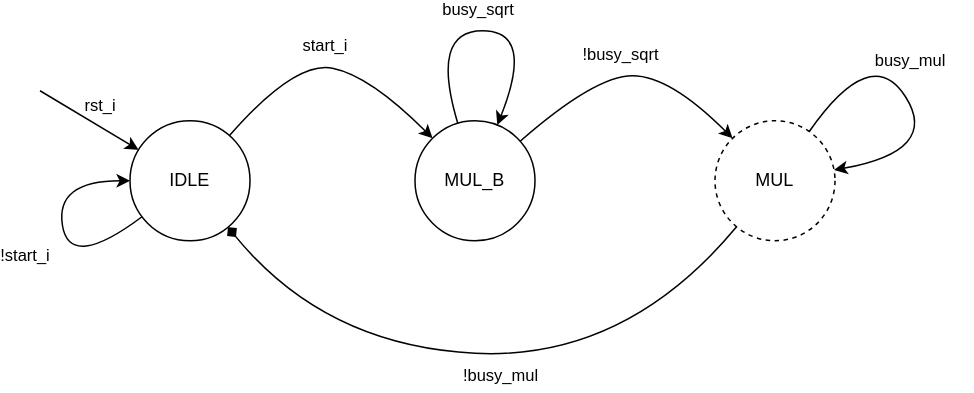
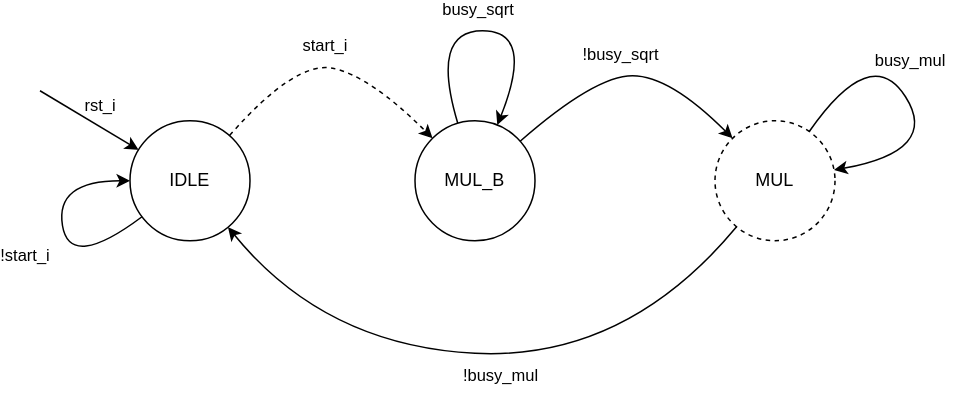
edge "IDLE" -> "MUL_B": style solid -> dashed
edge "MUL" -> "IDLE": arrowhead diamond -> classic
